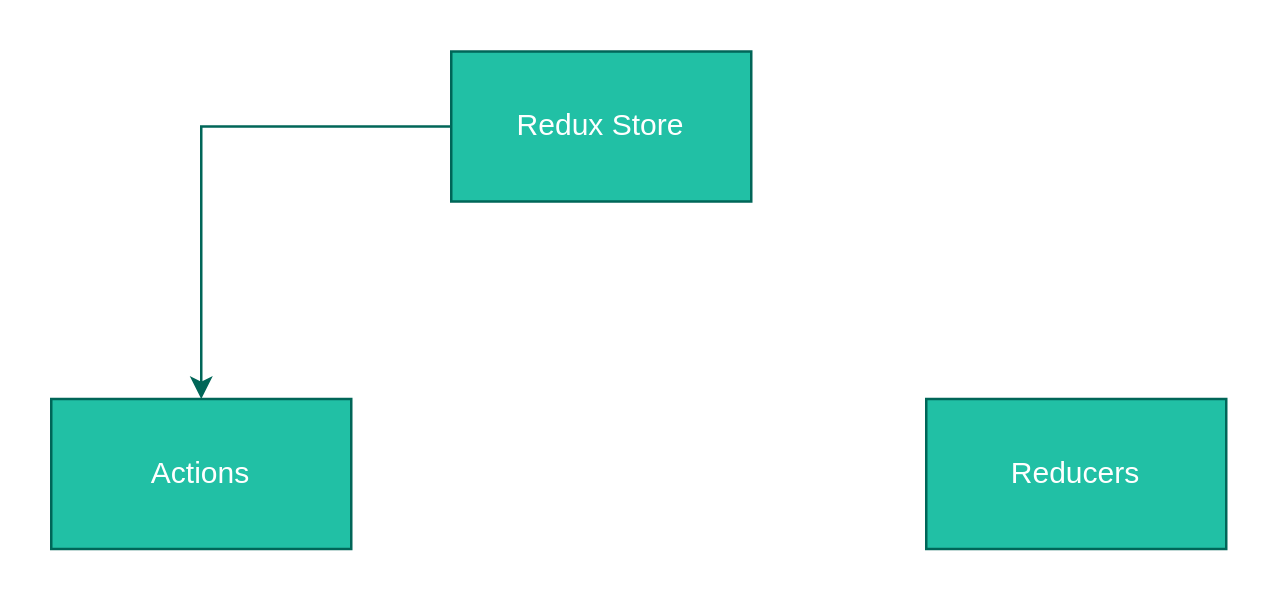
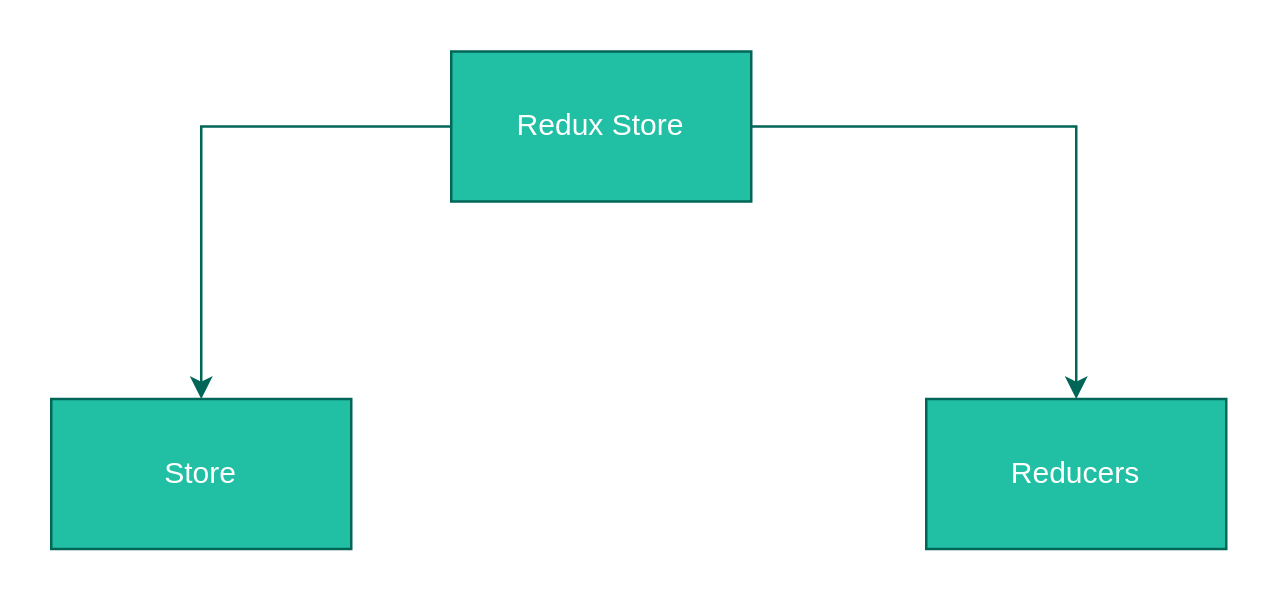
edge "Redux Store" -> "Reducers": added
node "Actions": label "Actions" -> "Store"
